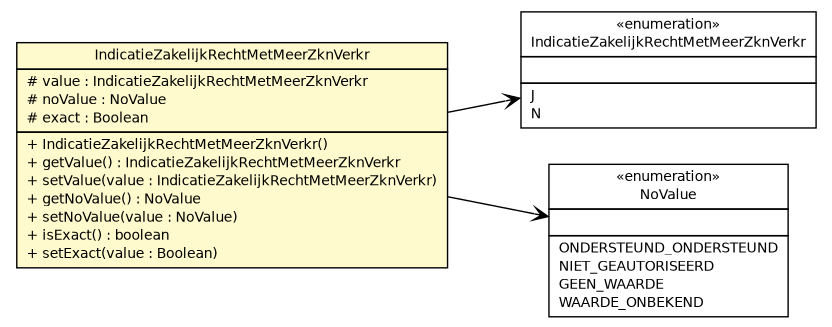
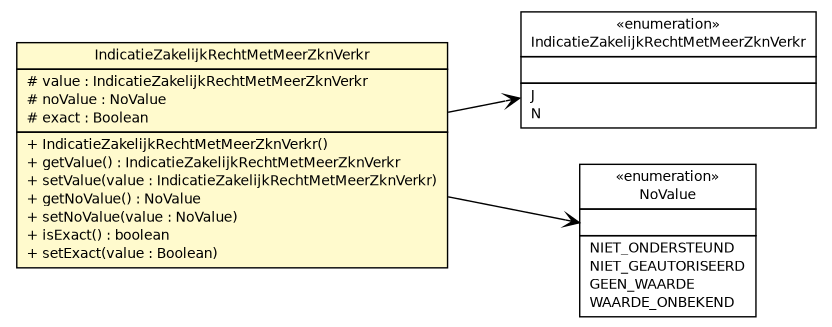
node "NoValue": text "ONDERSTEUND_ONDERSTEUND" -> "NIET_ONDERSTEUND"
